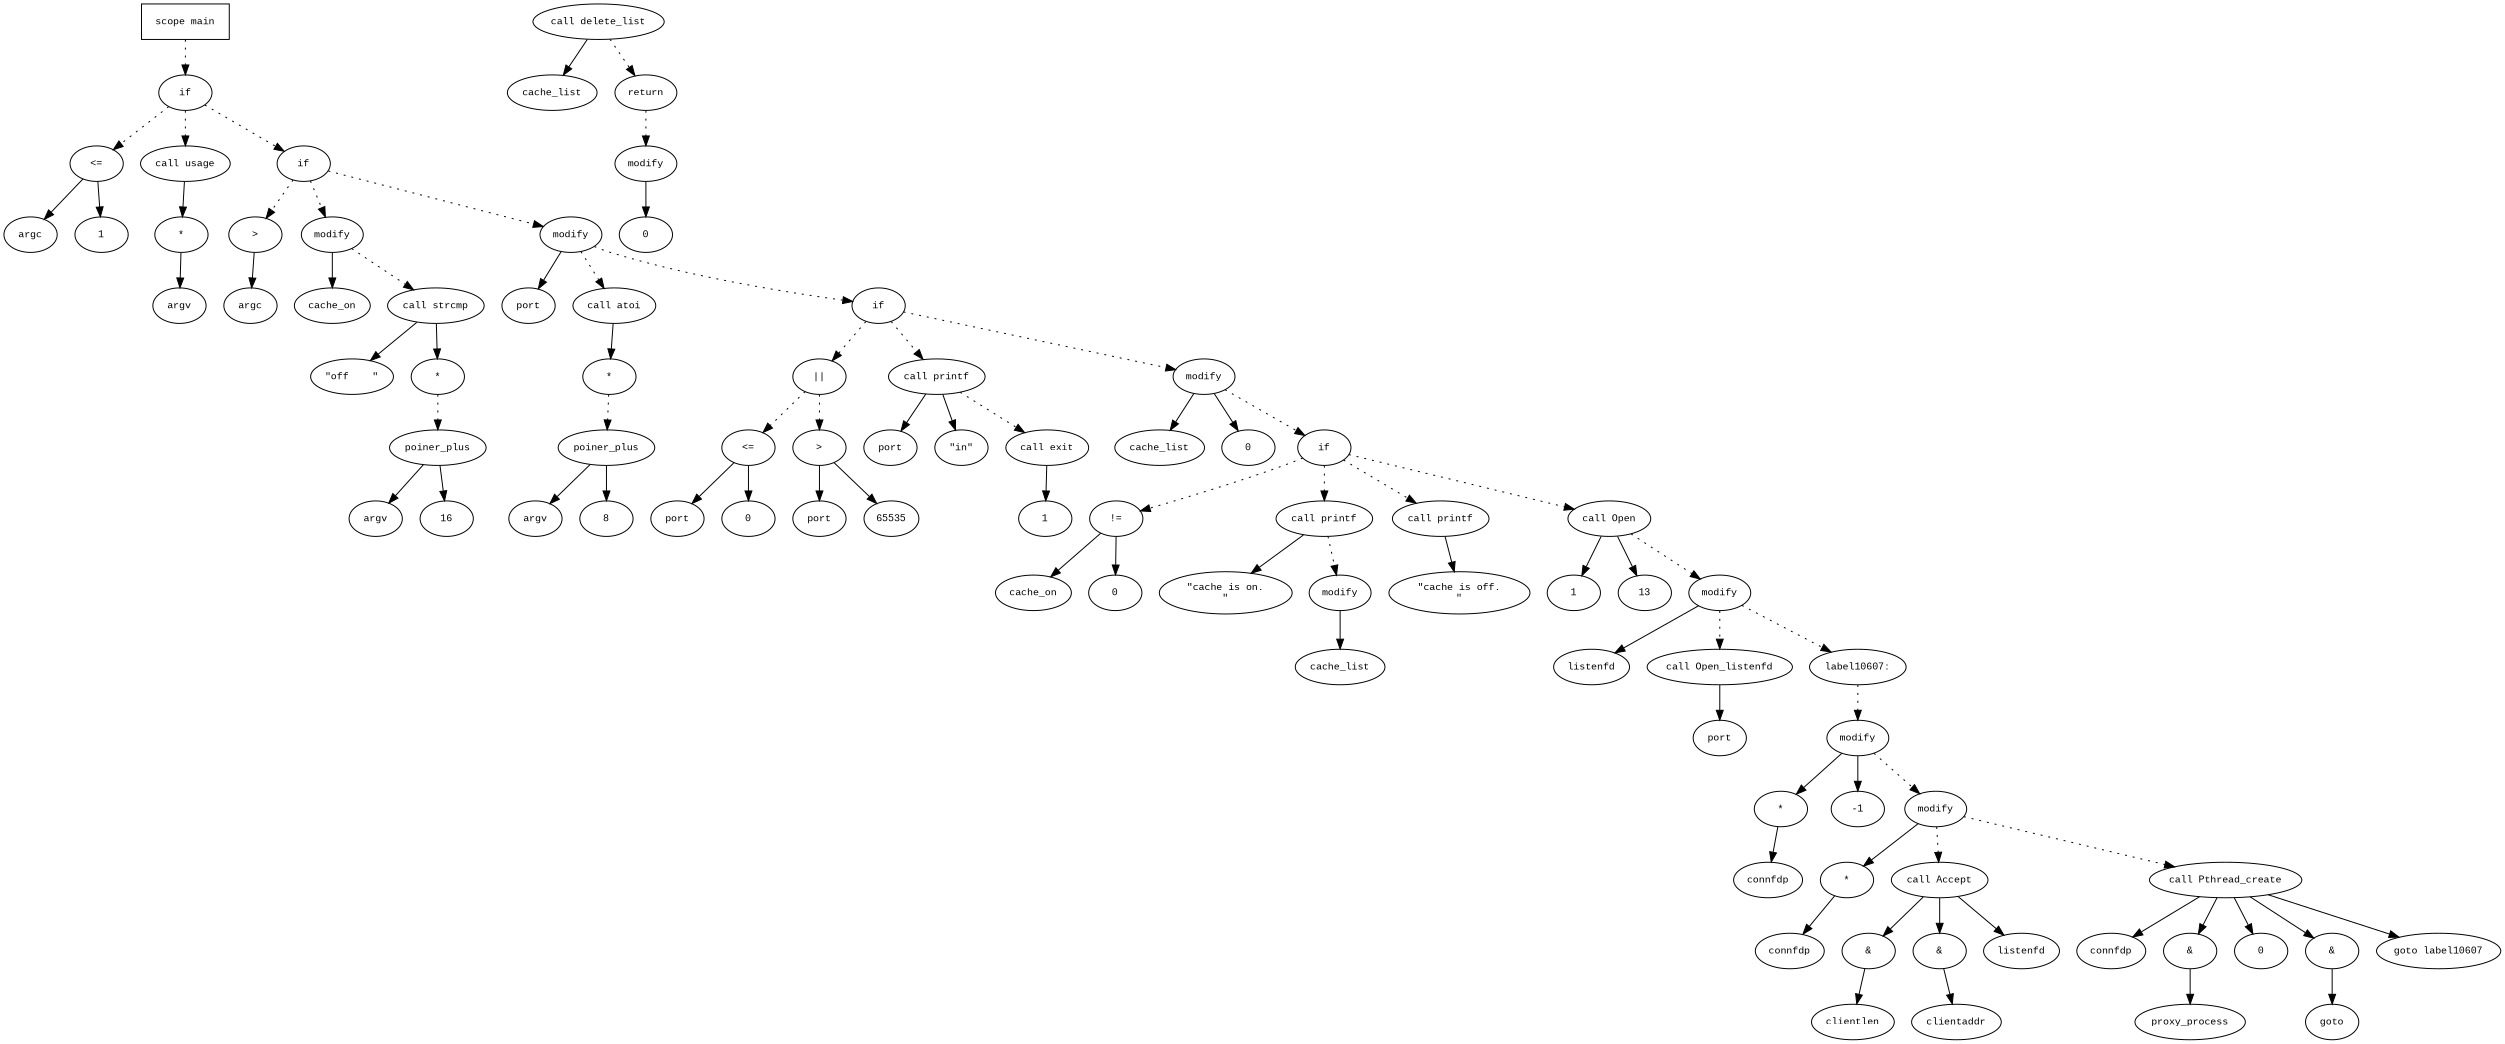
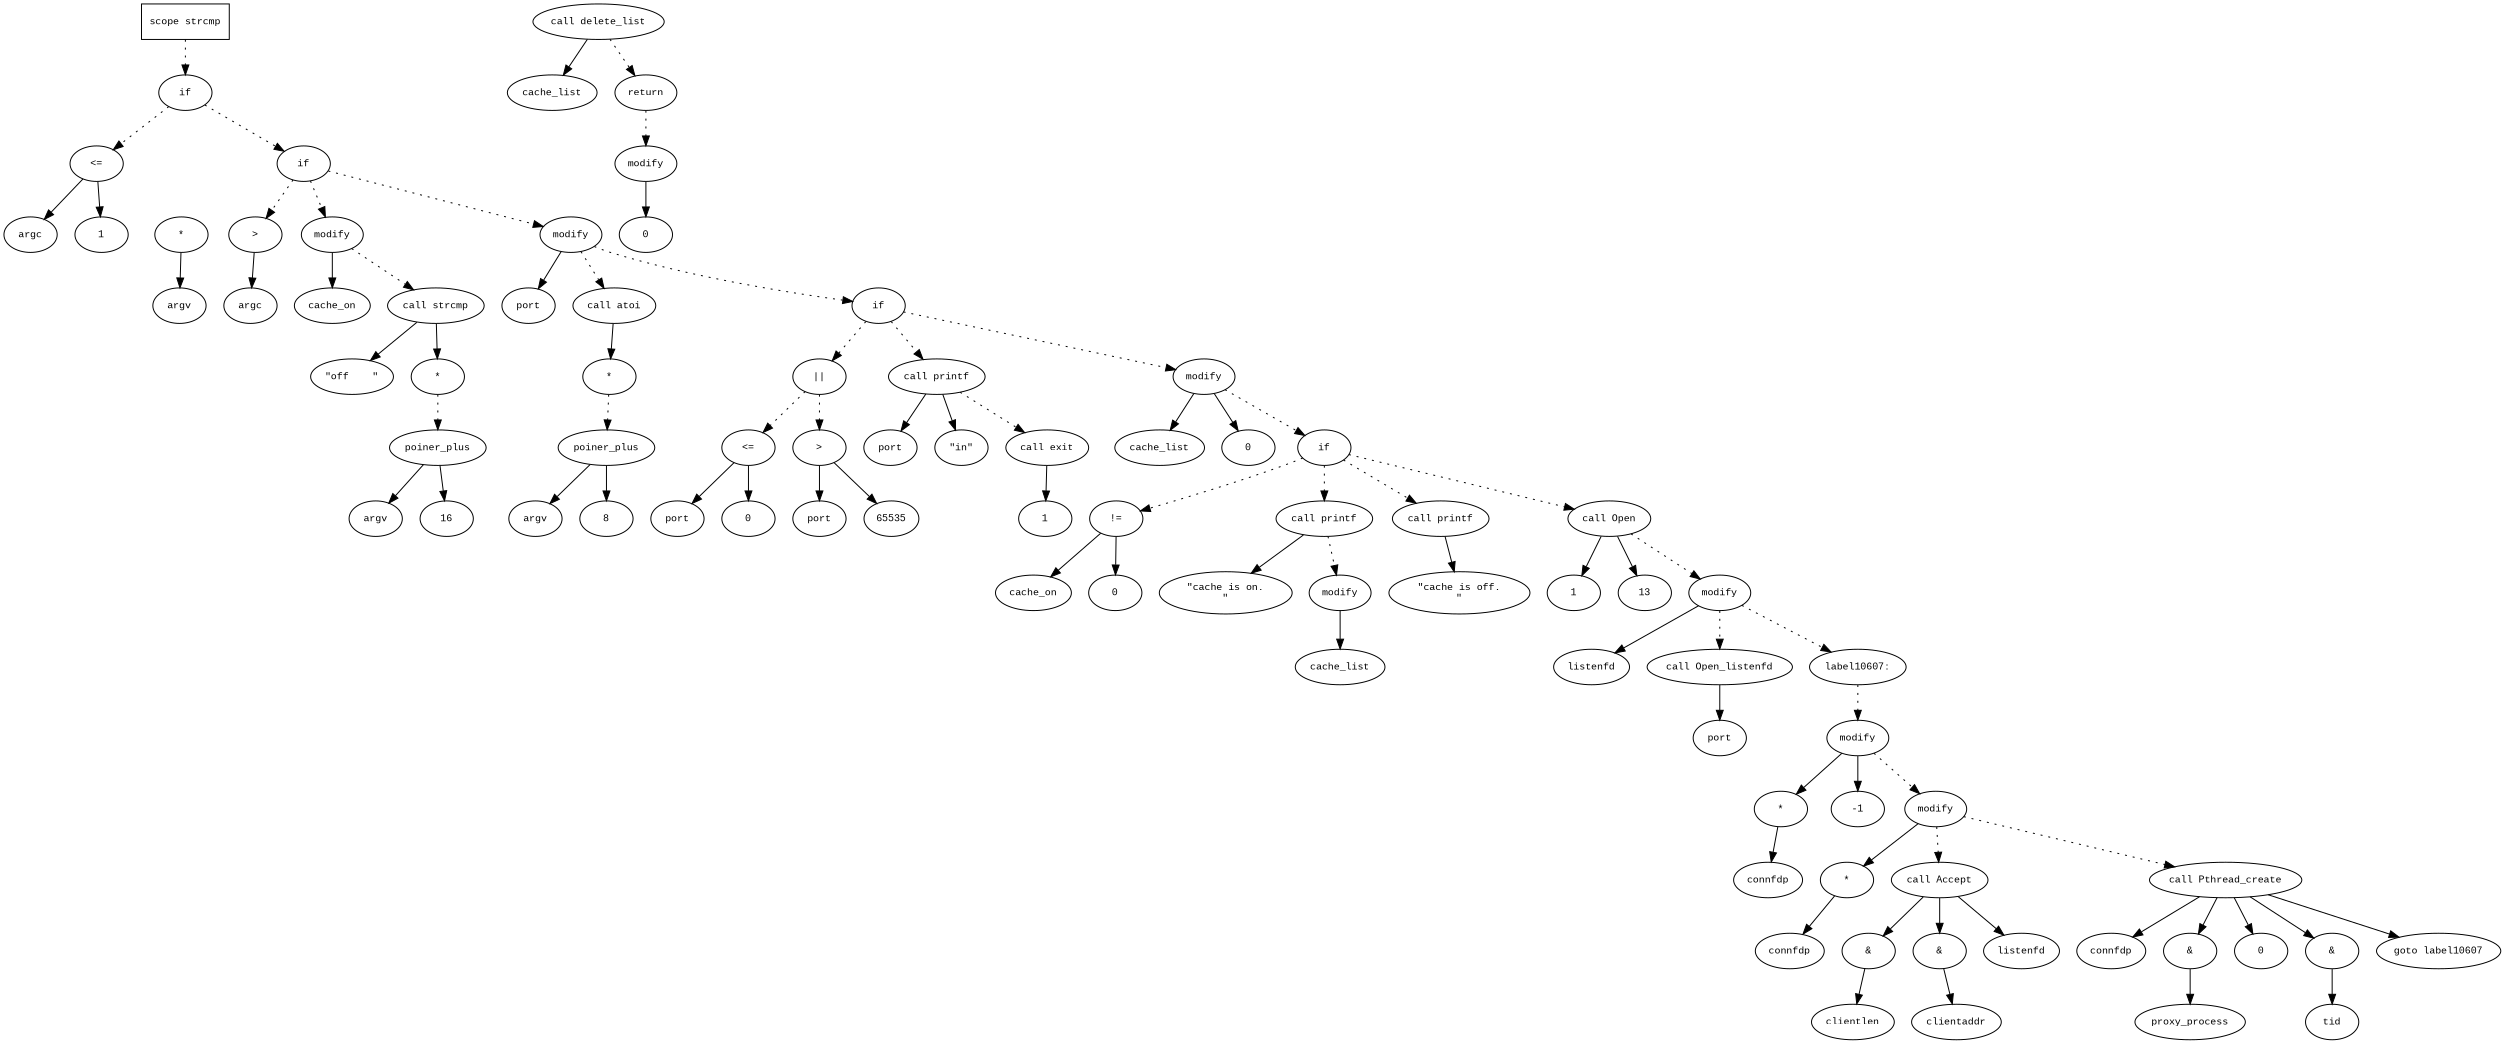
node "scope main": label "scope main" -> "scope strcmp"
node "call usage": removed
node "goto": label "goto" -> "tid"
